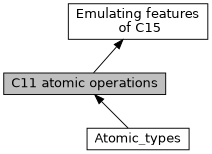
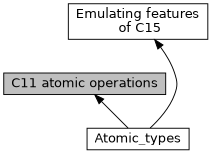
edge "C11 atomic operations" -> "Emulating features of C15": now "Atomic_types" -> "Emulating features of C15"
